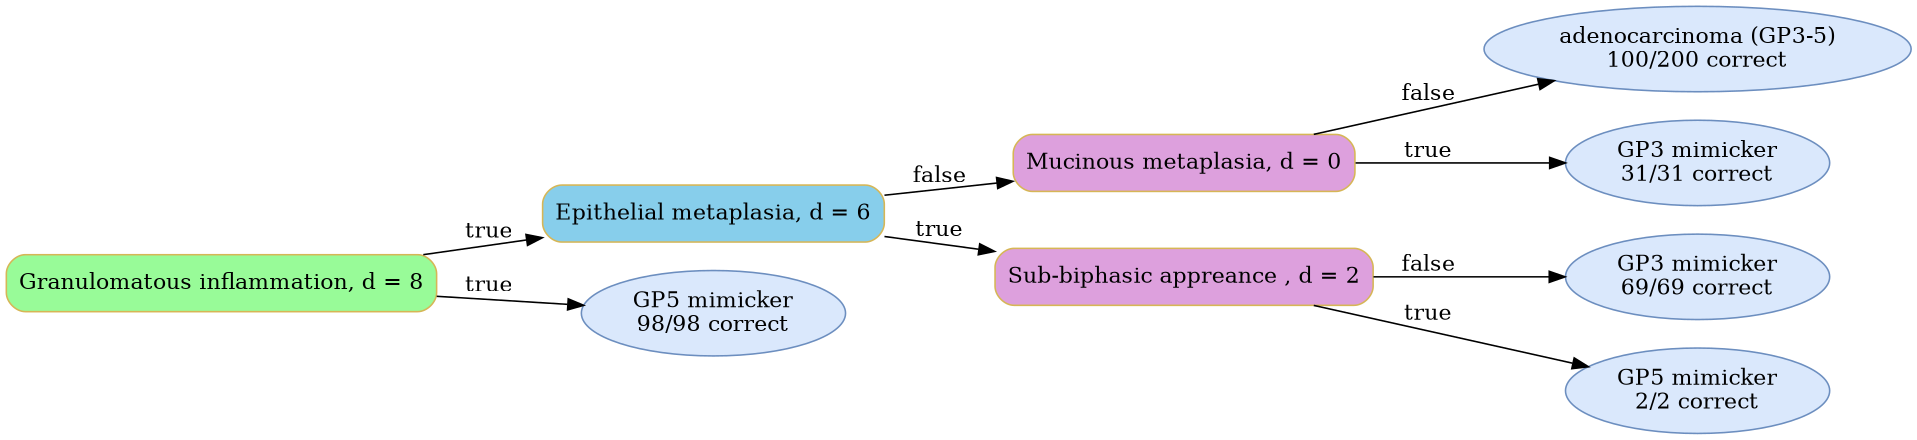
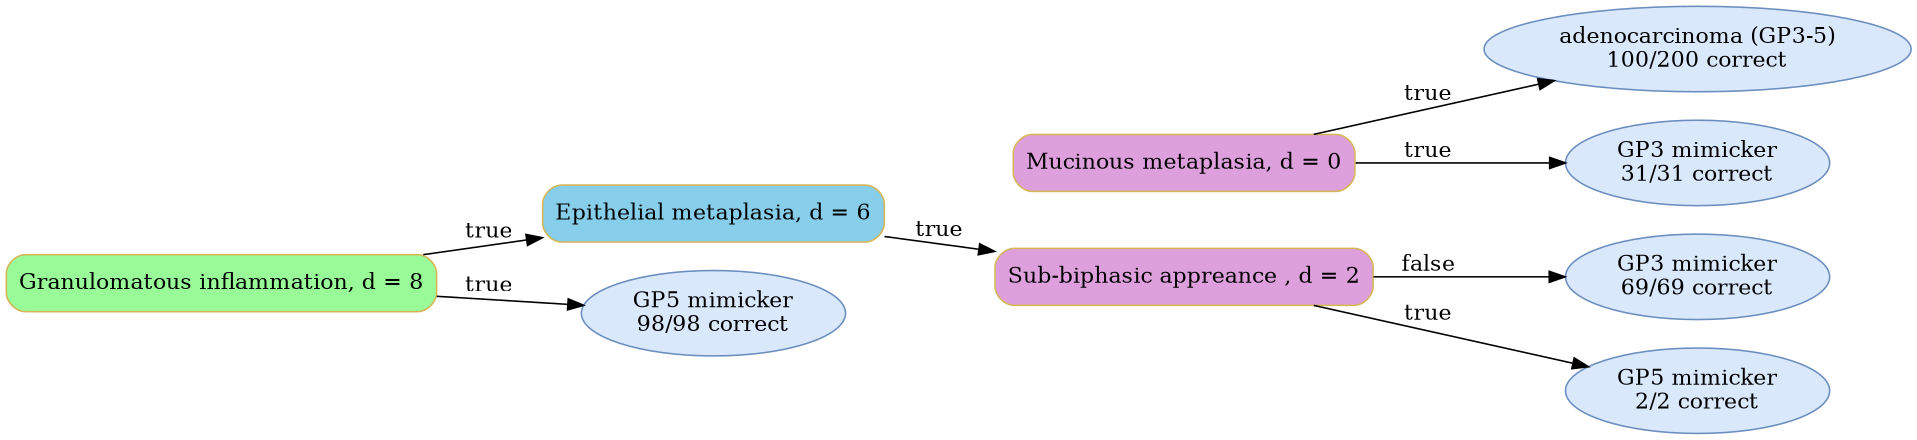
edge "Mucinous metaplasia, d = 0" -> "adenocarcinoma (GP3-5)": label "false" -> "true"
edge "Epithelial metaplasia, d = 6" -> "Mucinous metaplasia, d = 0": removed, label "false"
